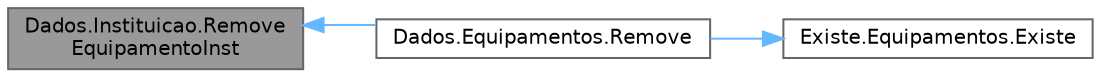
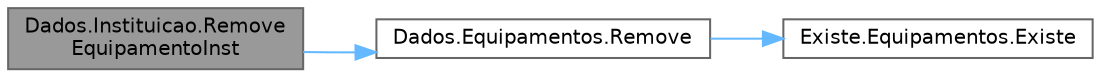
edge "Dados.Equipamentos.Remove" -> "Dados.Instituicao.Remove EquipamentoInst": reversed
